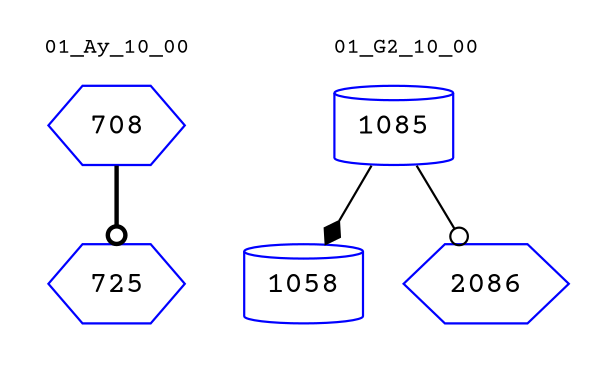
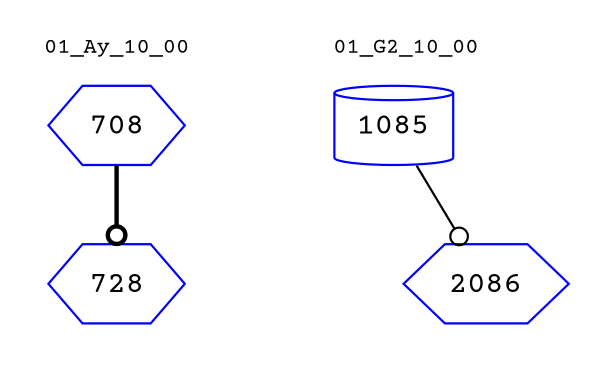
node "725": label "725" -> "728"
node "1058": removed
